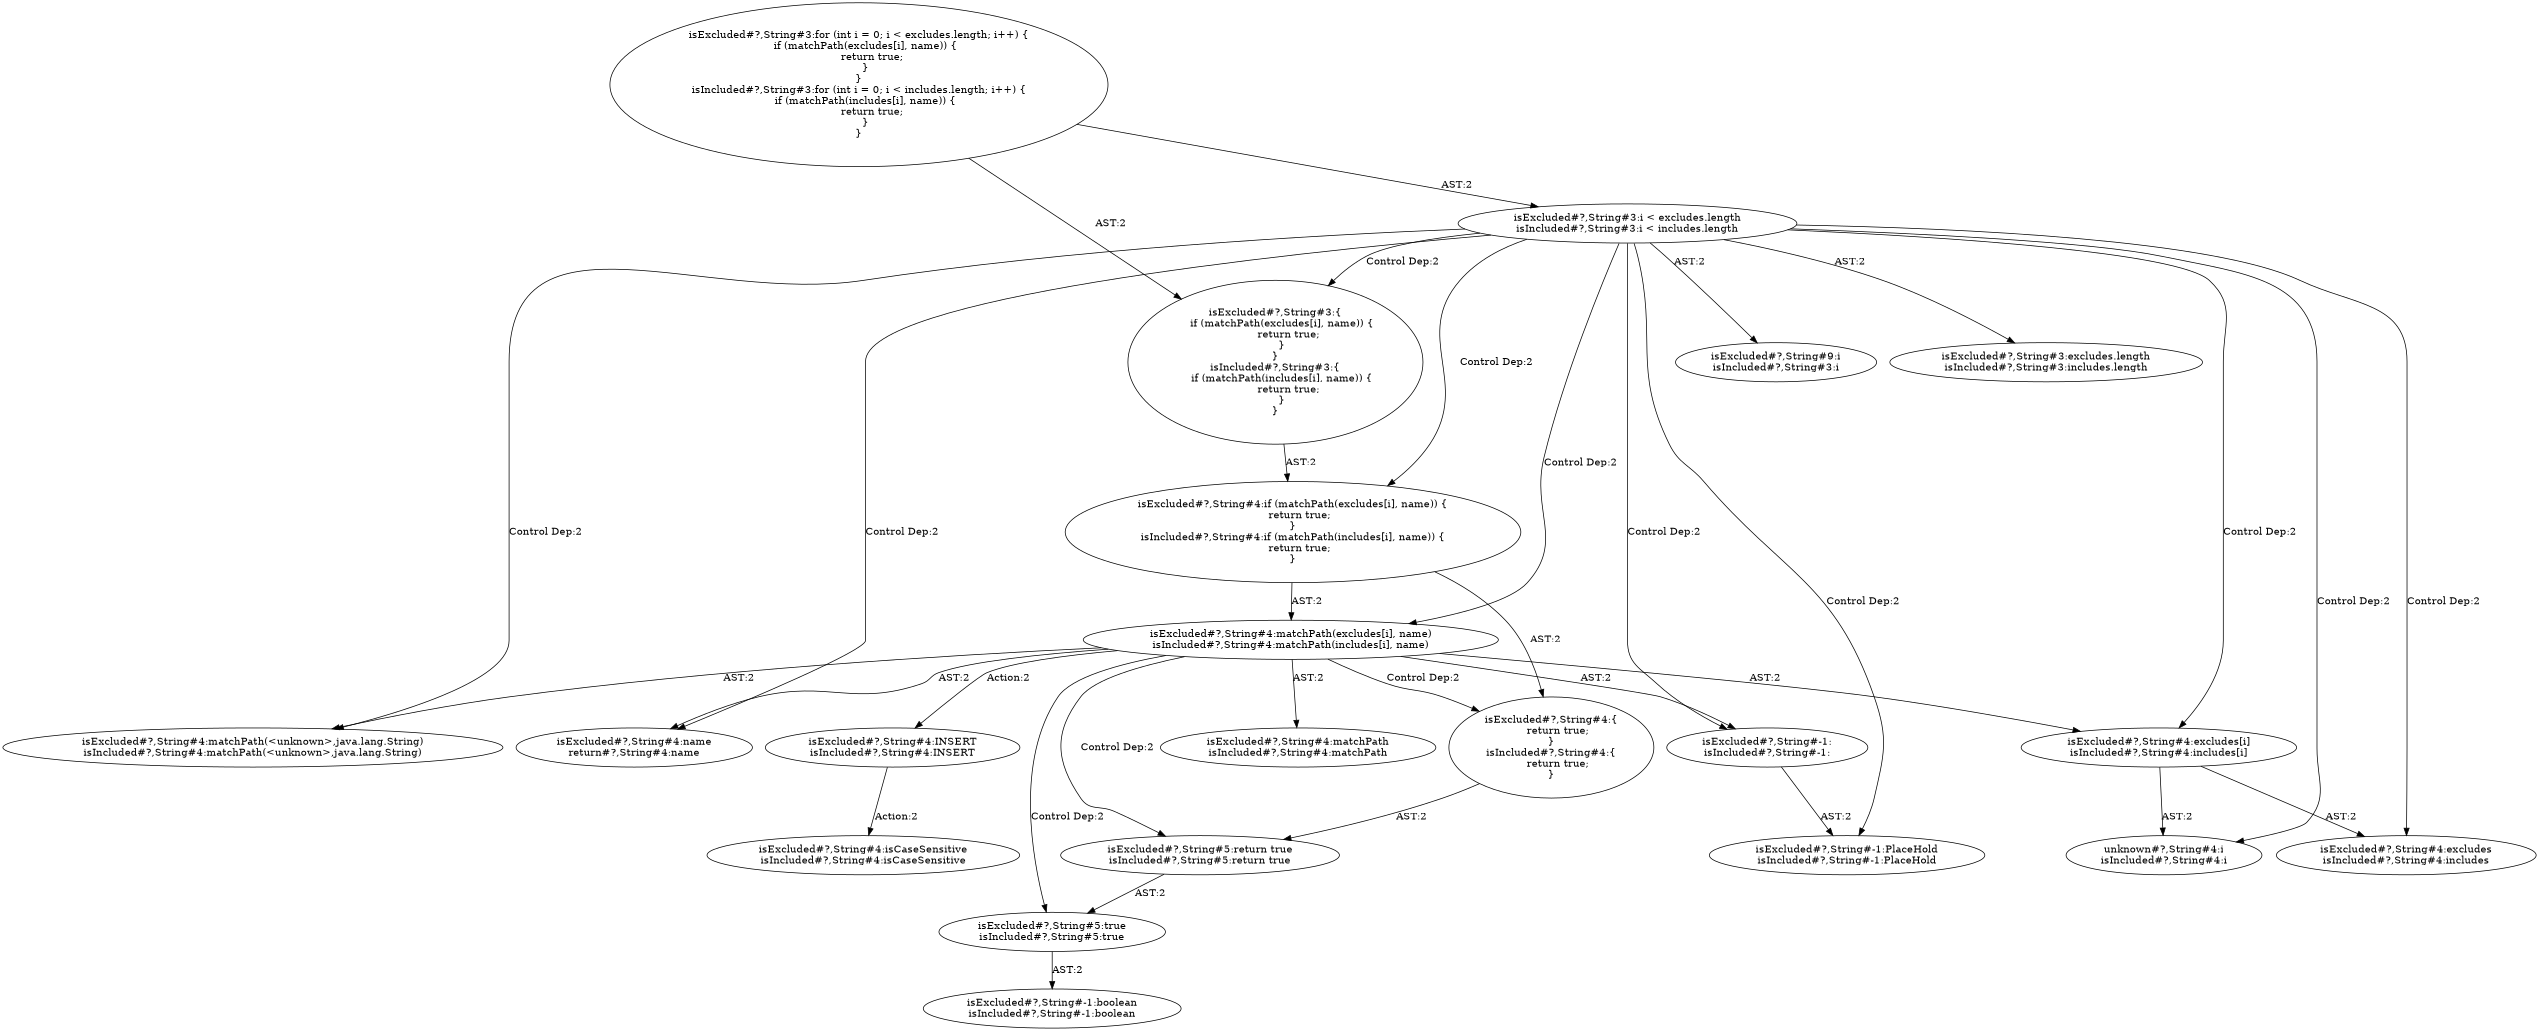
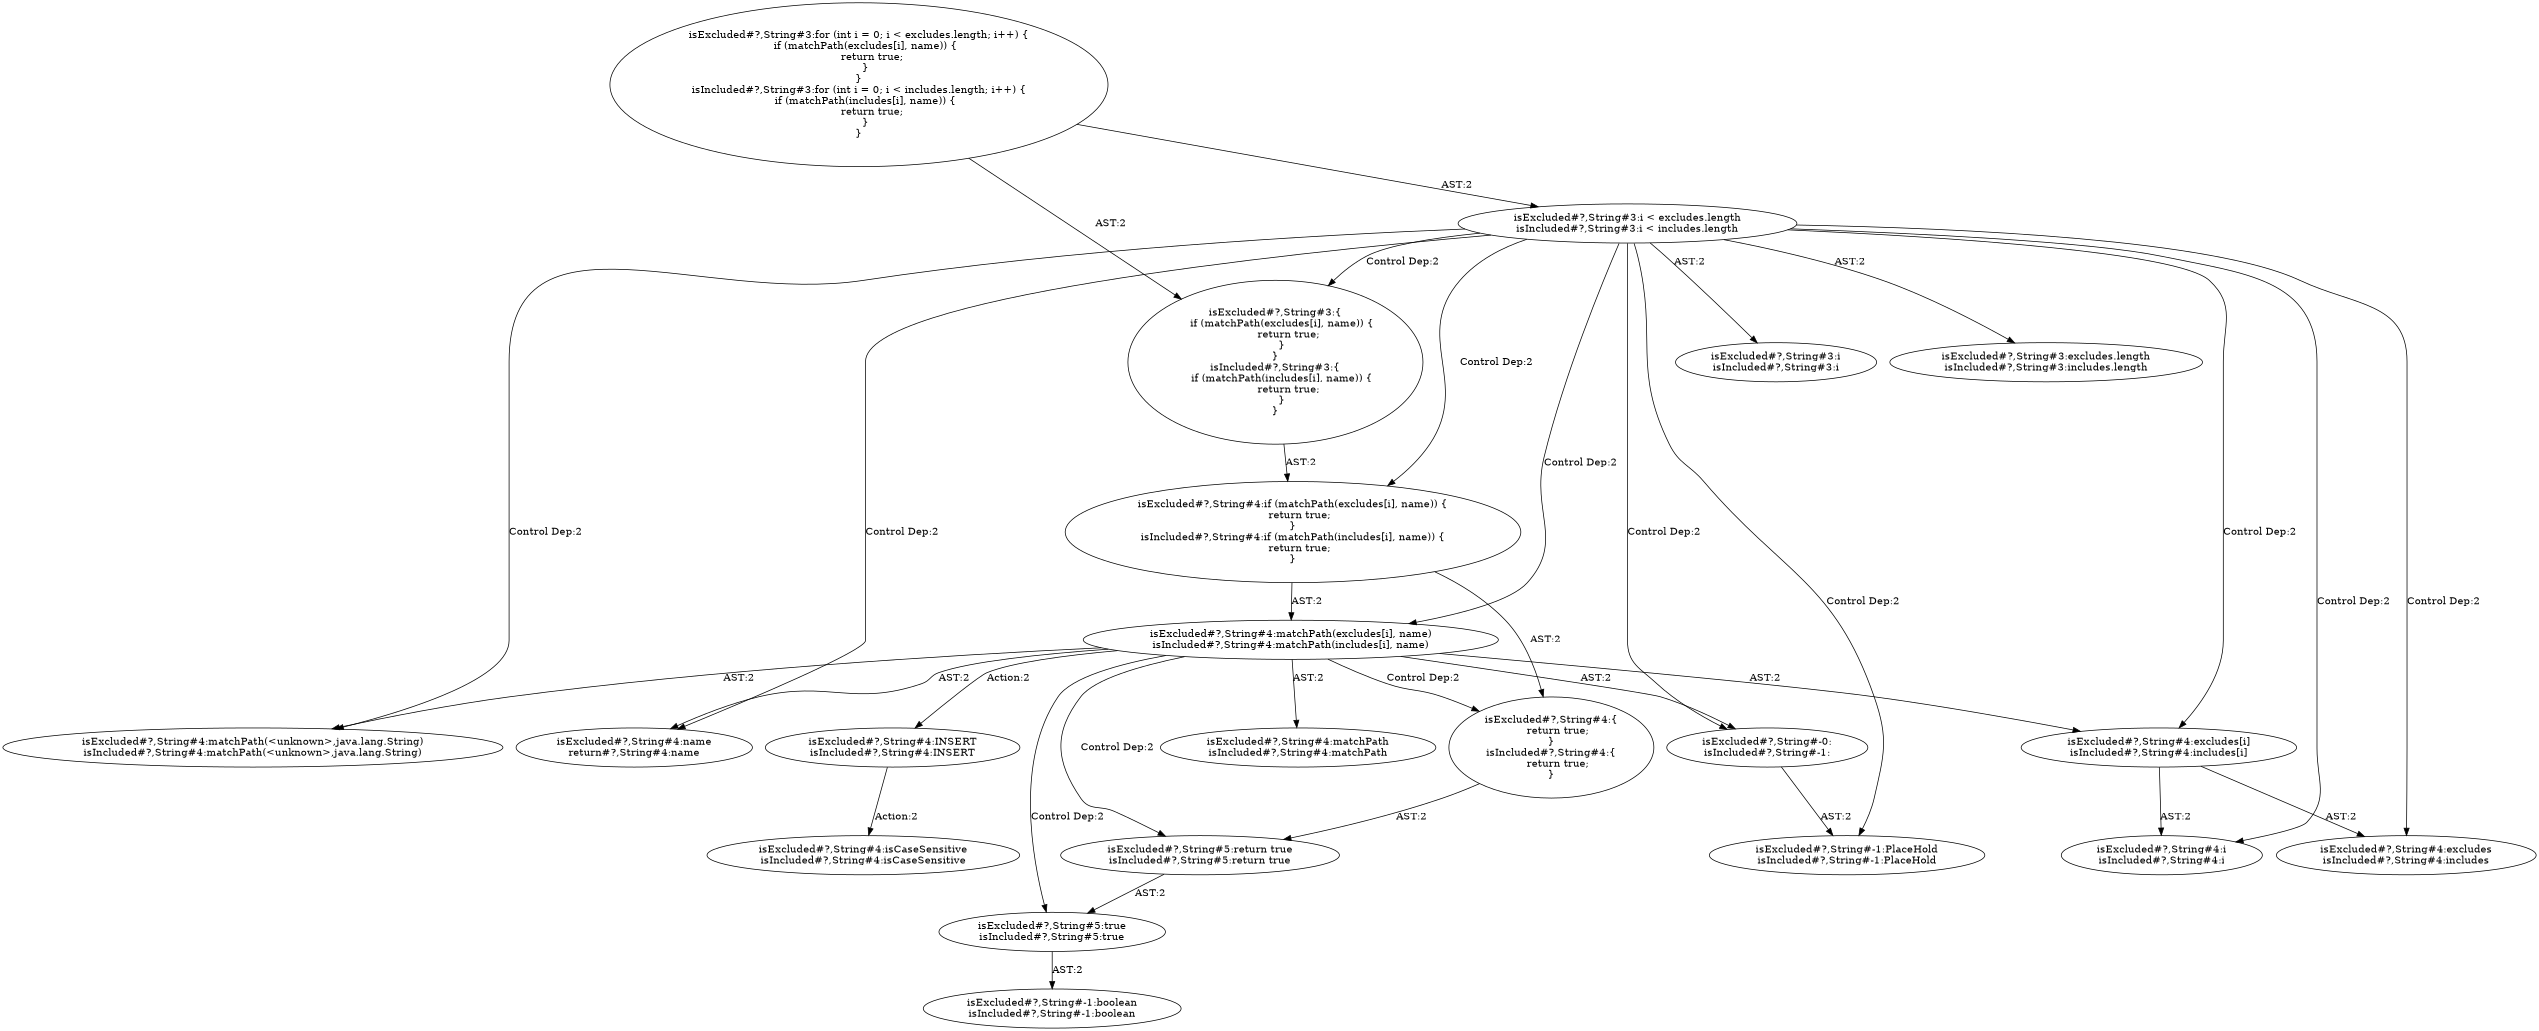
node "isExcluded#?,String#9:i isIncluded#?,String#3:i": label "isExcluded#?,String#9:i isIncluded#?,String#3:i" -> "isExcluded#?,String#3:i isIncluded#?,String#3:i"
node "isExcluded#?,String#-1: isIncluded#?,String#-1:": label "isExcluded#?,String#-1: isIncluded#?,String#-1:" -> "isExcluded#?,String#-0: isIncluded#?,String#-1:"
node "unknown#?,String#4:i isIncluded#?,String#4:i": label "unknown#?,String#4:i isIncluded#?,String#4:i" -> "isExcluded#?,String#4:i isIncluded#?,String#4:i"
